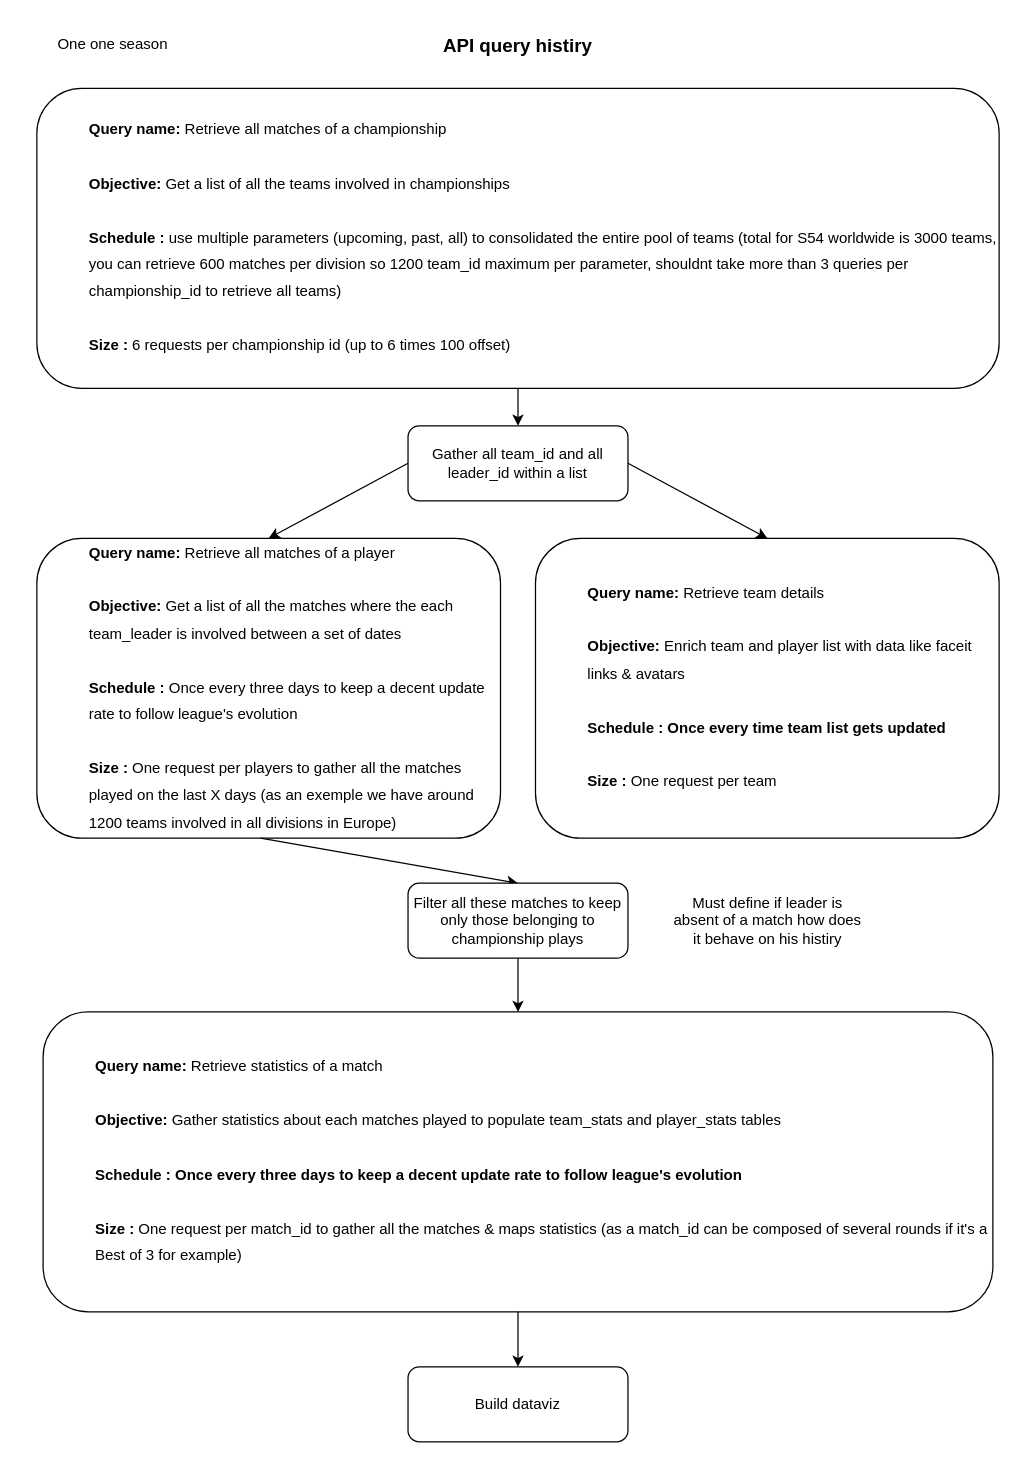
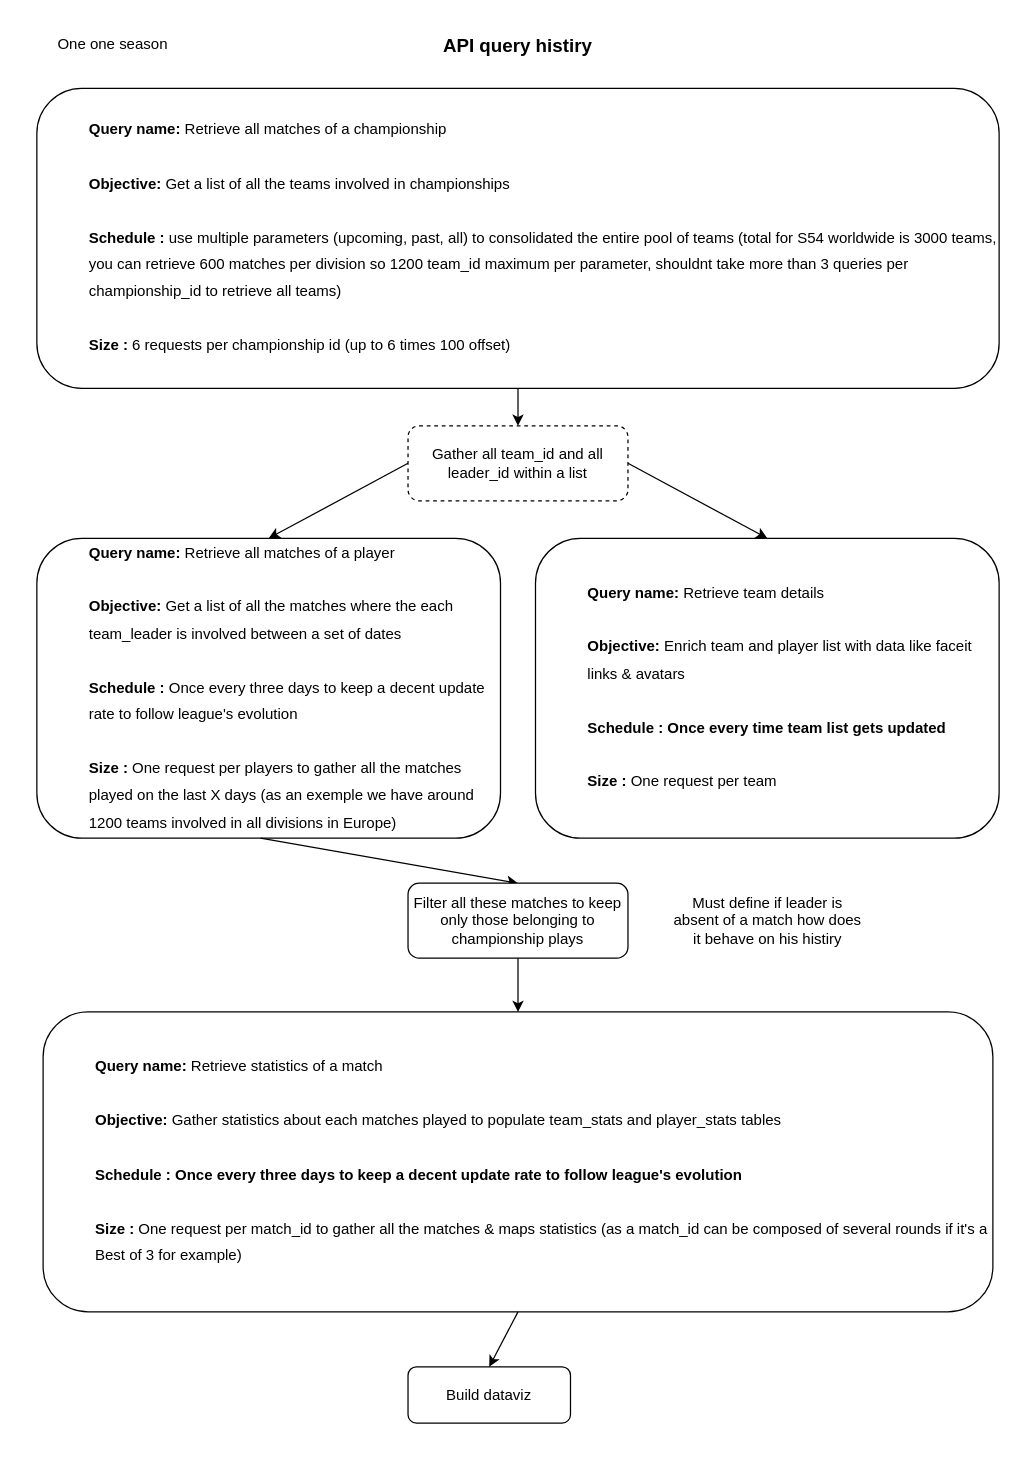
node "Gather all team_id and all leader_id within a list": style solid -> dashed
node "Build dataviz": size 220x75 -> 163x56
